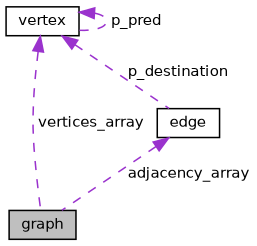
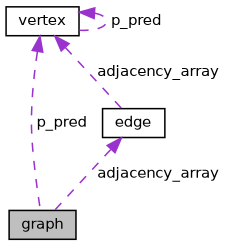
edge "edge" -> "vertex": label " p_destination" -> " adjacency_array"
edge "graph" -> "vertex": label " vertices_array" -> " p_pred"
